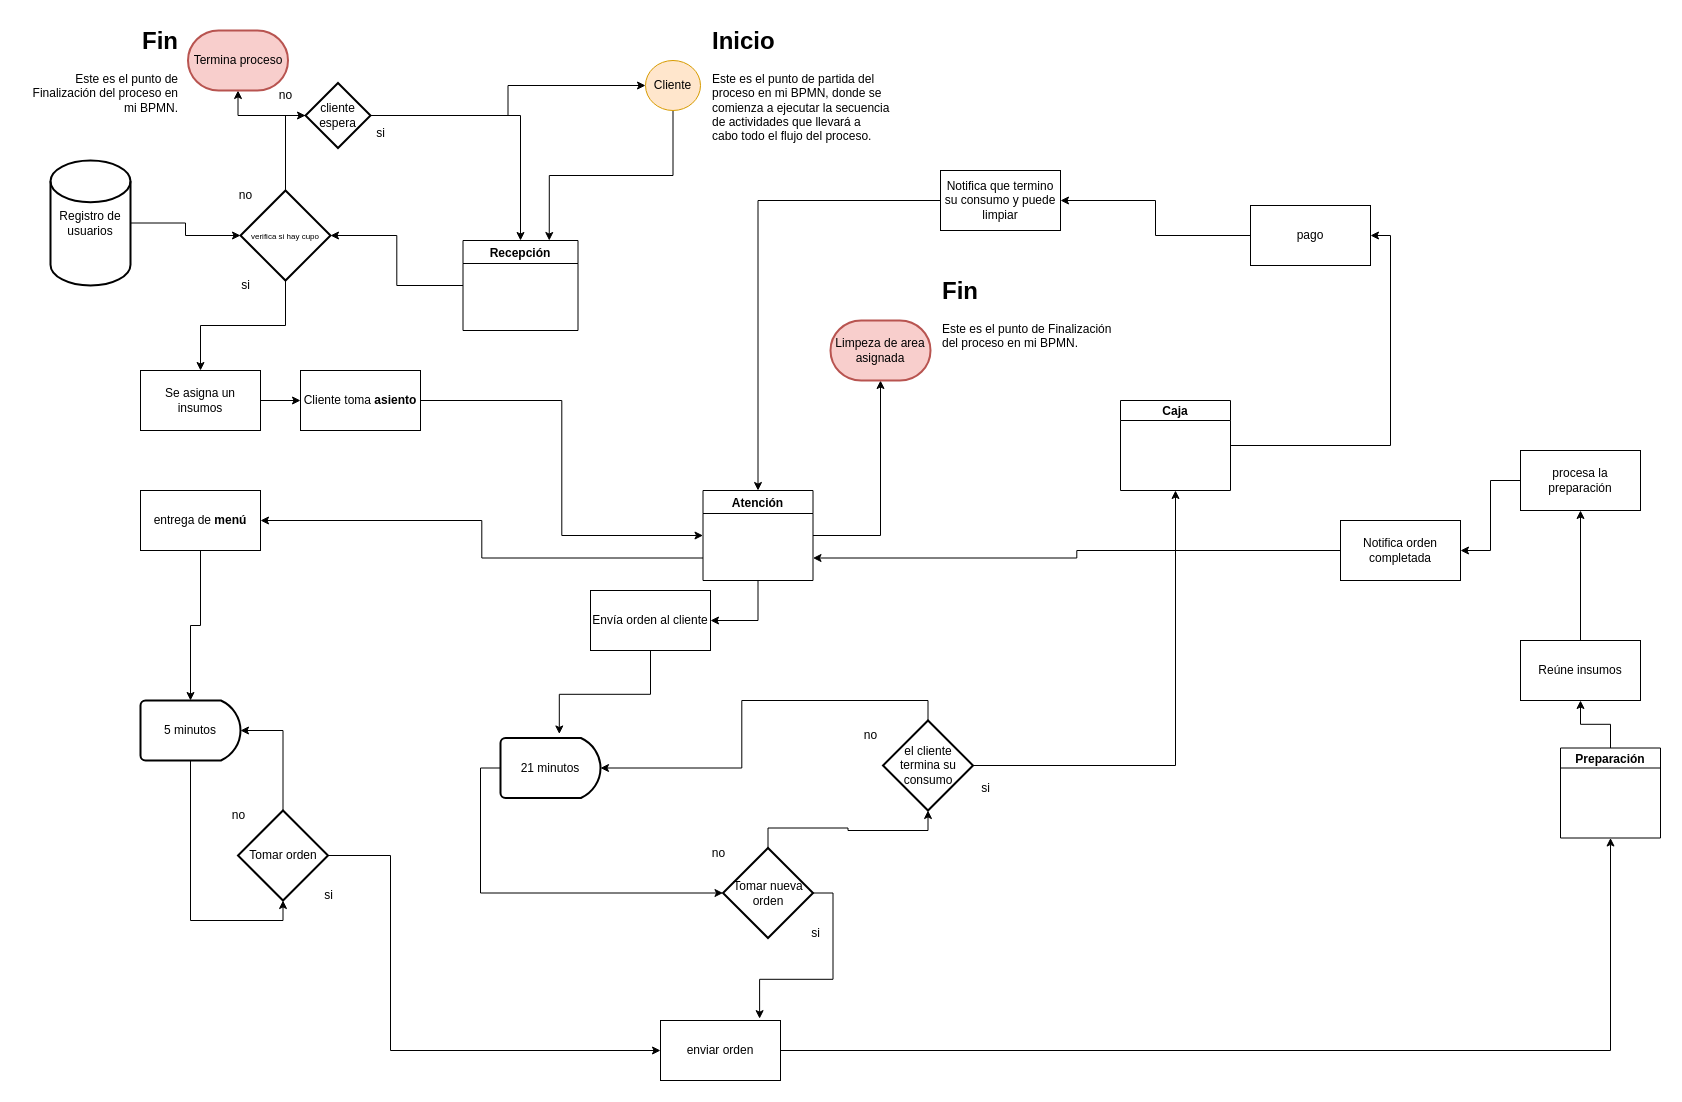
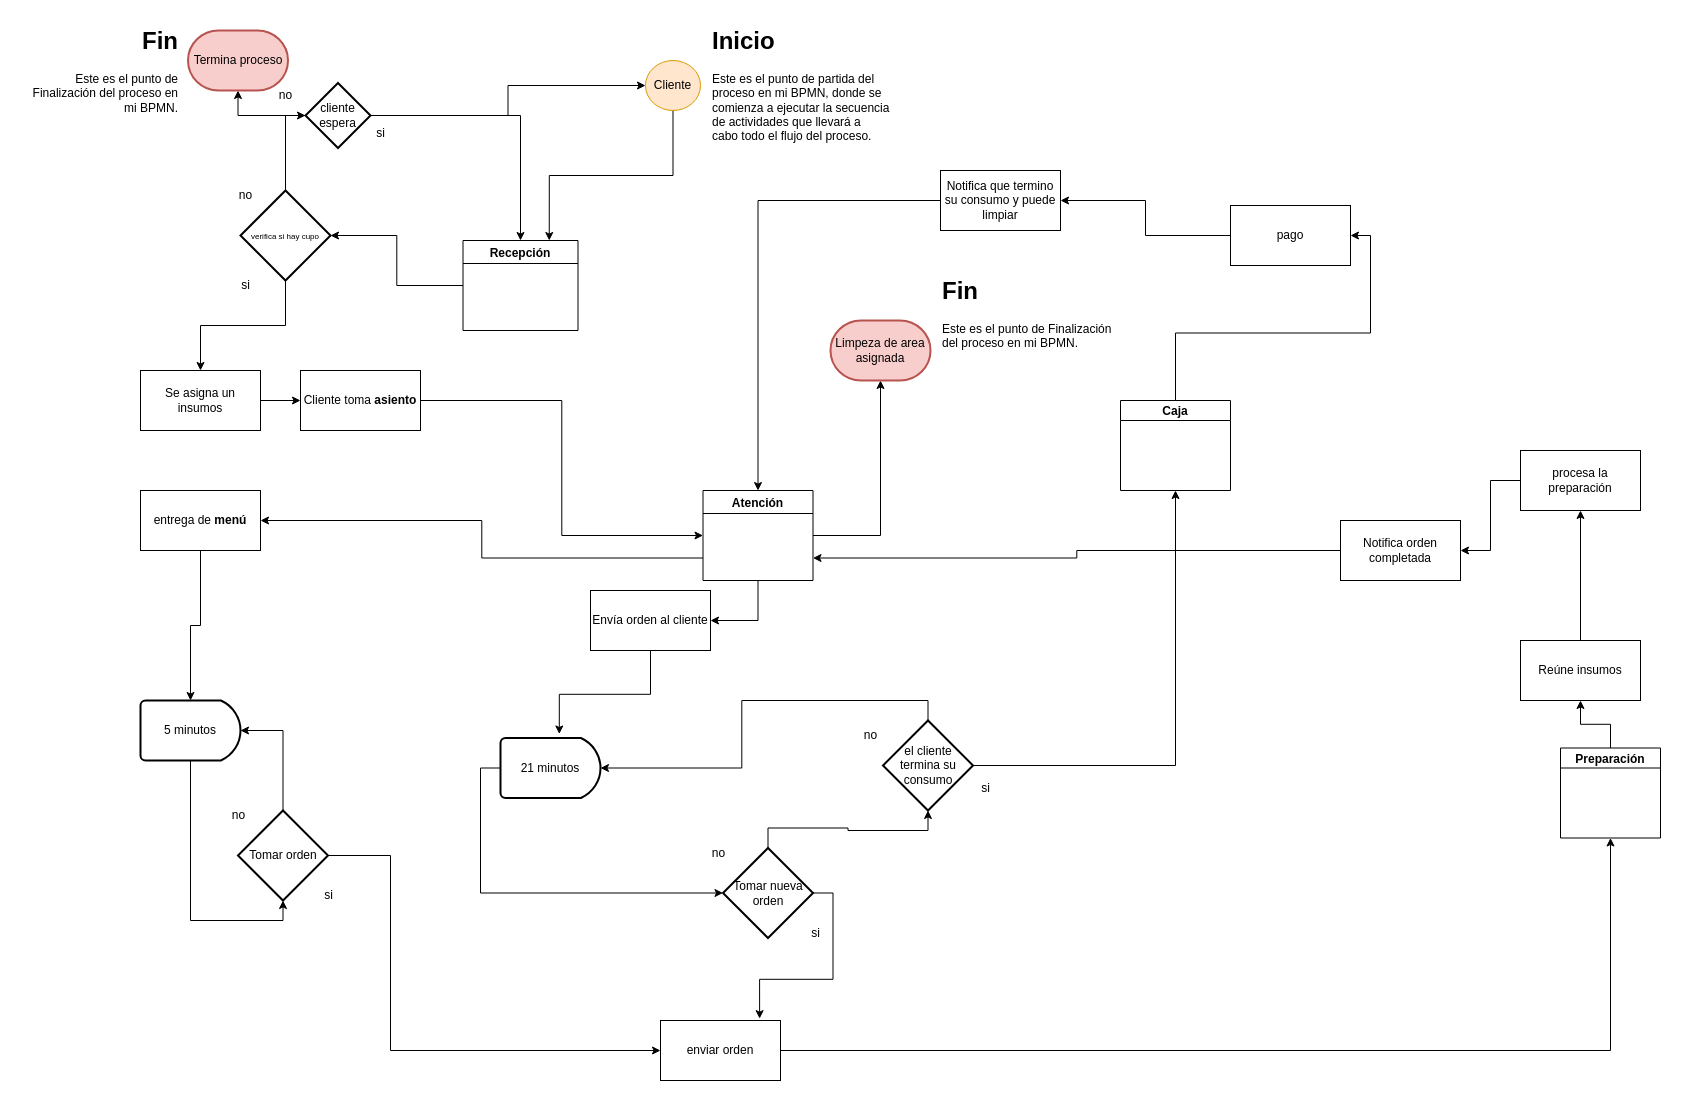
node "Registro de usuarios": removed
edge "Registro de usuarios" -> "verifica si hay cupo": removed
node "pago": moved (1311, 236) -> (1291, 236)
